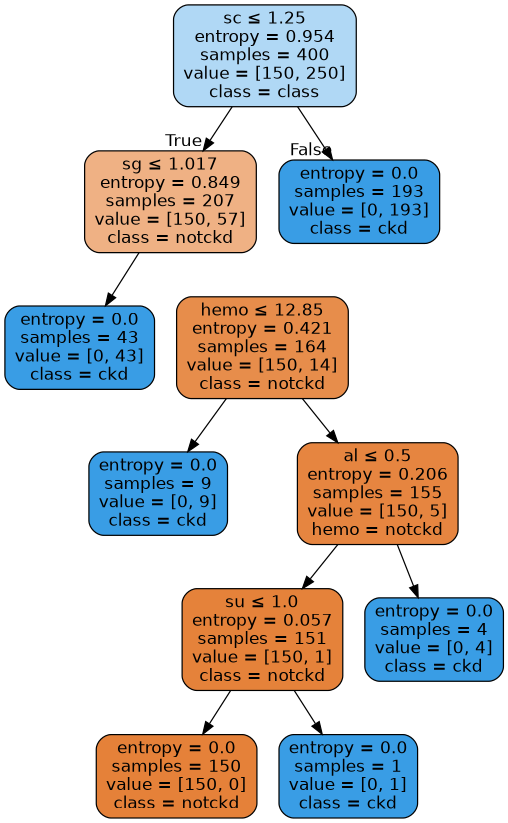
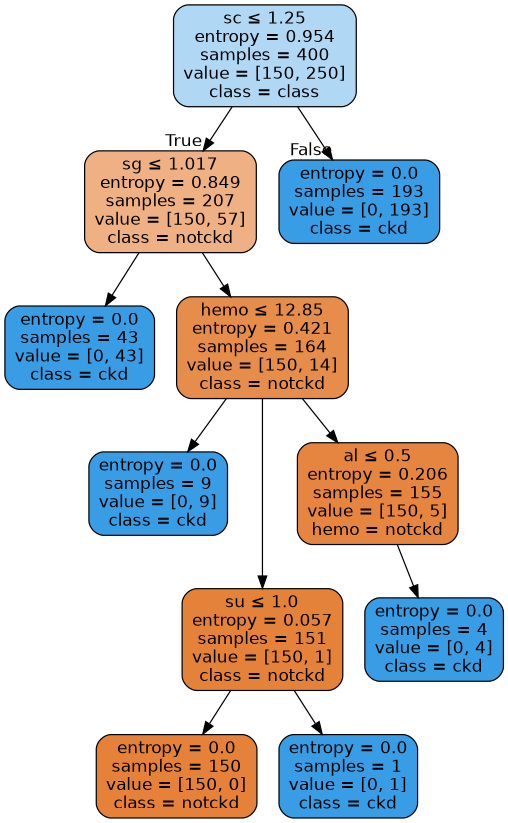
edge "sg ≤ 1.017" -> "hemo ≤ 12.85": added
edge "al ≤ 0.5" -> "su ≤ 1.0": now "hemo ≤ 12.85" -> "su ≤ 1.0"
